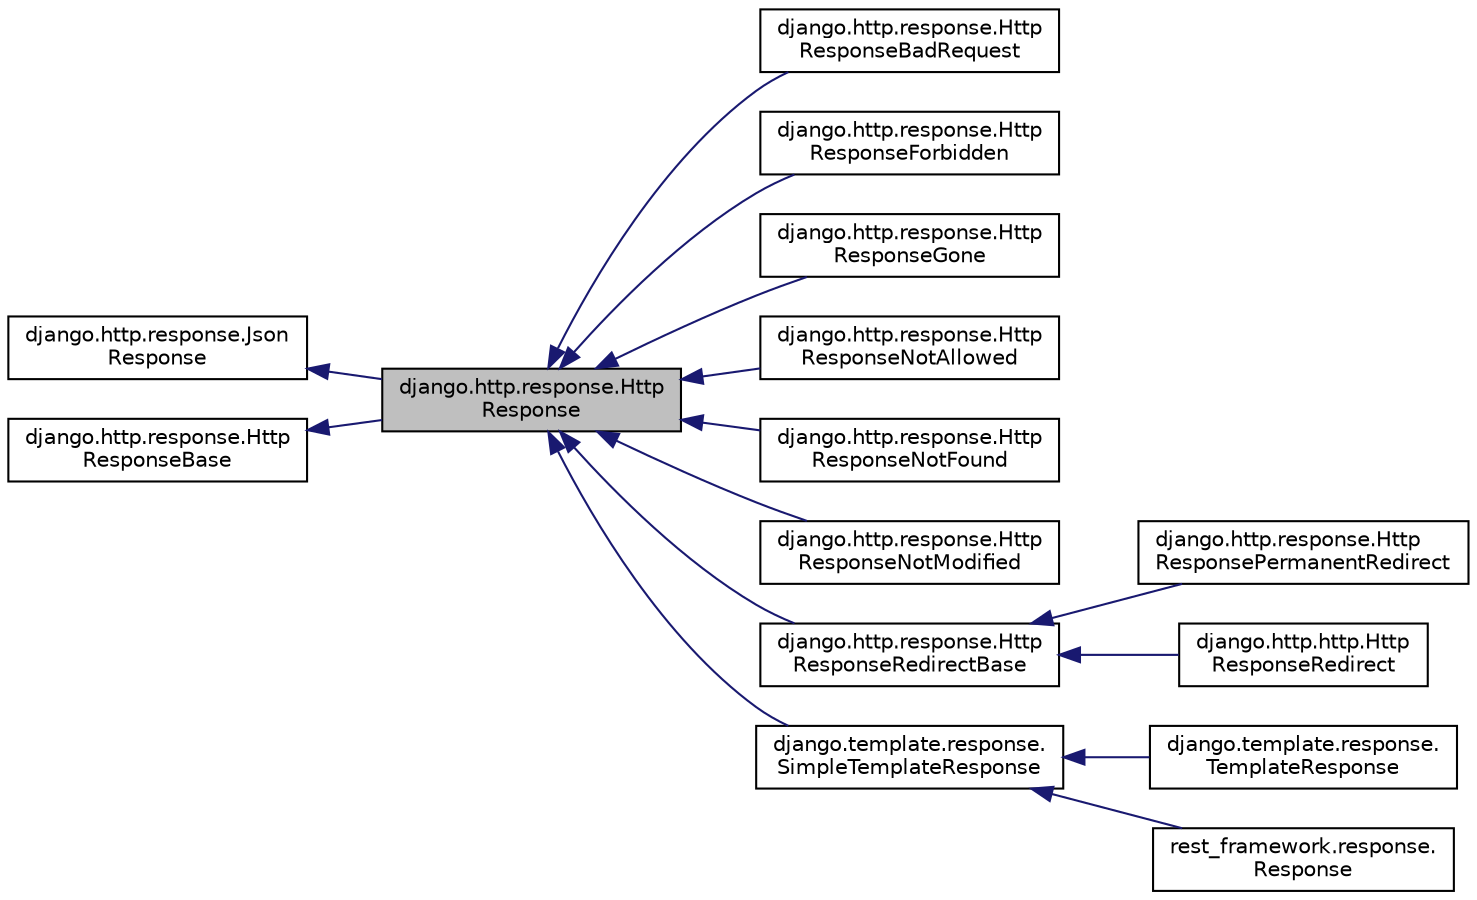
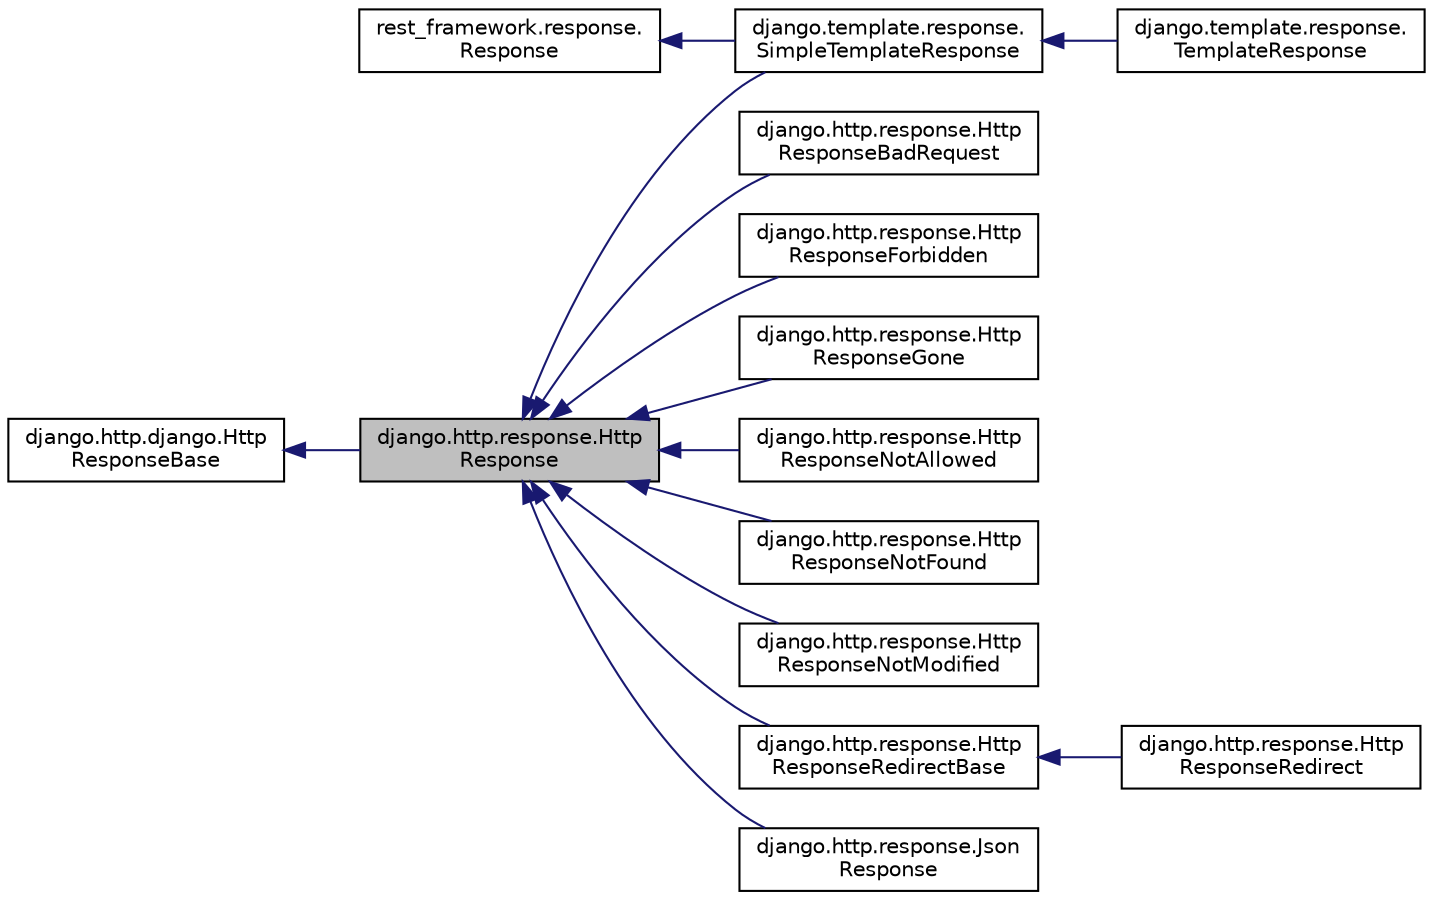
edge "django.http.response.Http Response" -> "django.http.response.Json Response": reversed
node "django.http.response.Http ResponseBase": label "django.http.response.Http ResponseBase" -> "django.http.django.Http ResponseBase"
node "django.http.response.Http ResponsePermanentRedirect": removed
node "django.http.http.Http ResponseRedirect": label "django.http.http.Http ResponseRedirect" -> "django.http.response.Http ResponseRedirect"
edge "rest_framework.response. Response" -> "django.template.response. SimpleTemplateResponse": reversed
